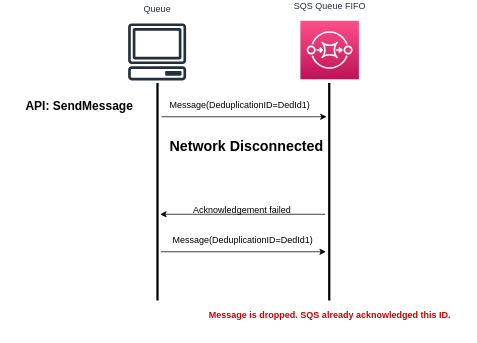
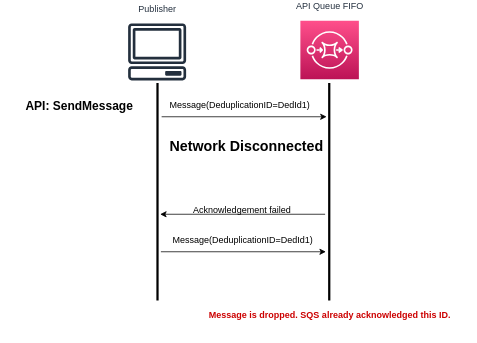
node "SQS Queue FIFO": label "SQS Queue FIFO" -> "API Queue FIFO"
node "Queue": label "Queue" -> "Publisher"
